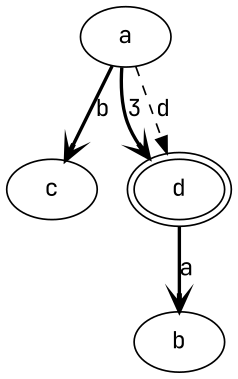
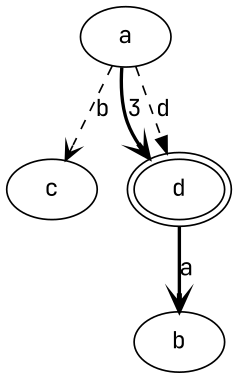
edge "a" -> "c": style bold -> dashed
